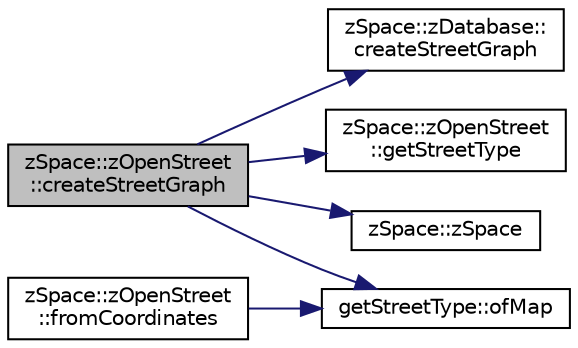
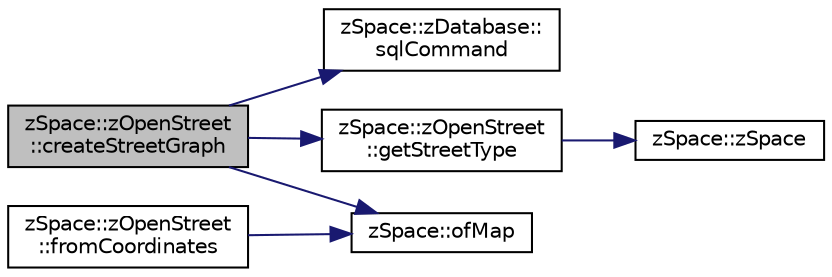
node "zSpace::zDatabase:: createStreetGraph": label "zSpace::zDatabase:: createStreetGraph" -> "zSpace::zDatabase:: sqlCommand"
edge "zSpace::zOpenStreet ::createStreetGraph" -> "zSpace::zSpace": now "zSpace::zOpenStreet ::getStreetType" -> "zSpace::zSpace"
node "getStreetType::ofMap": label "getStreetType::ofMap" -> "zSpace::ofMap"
